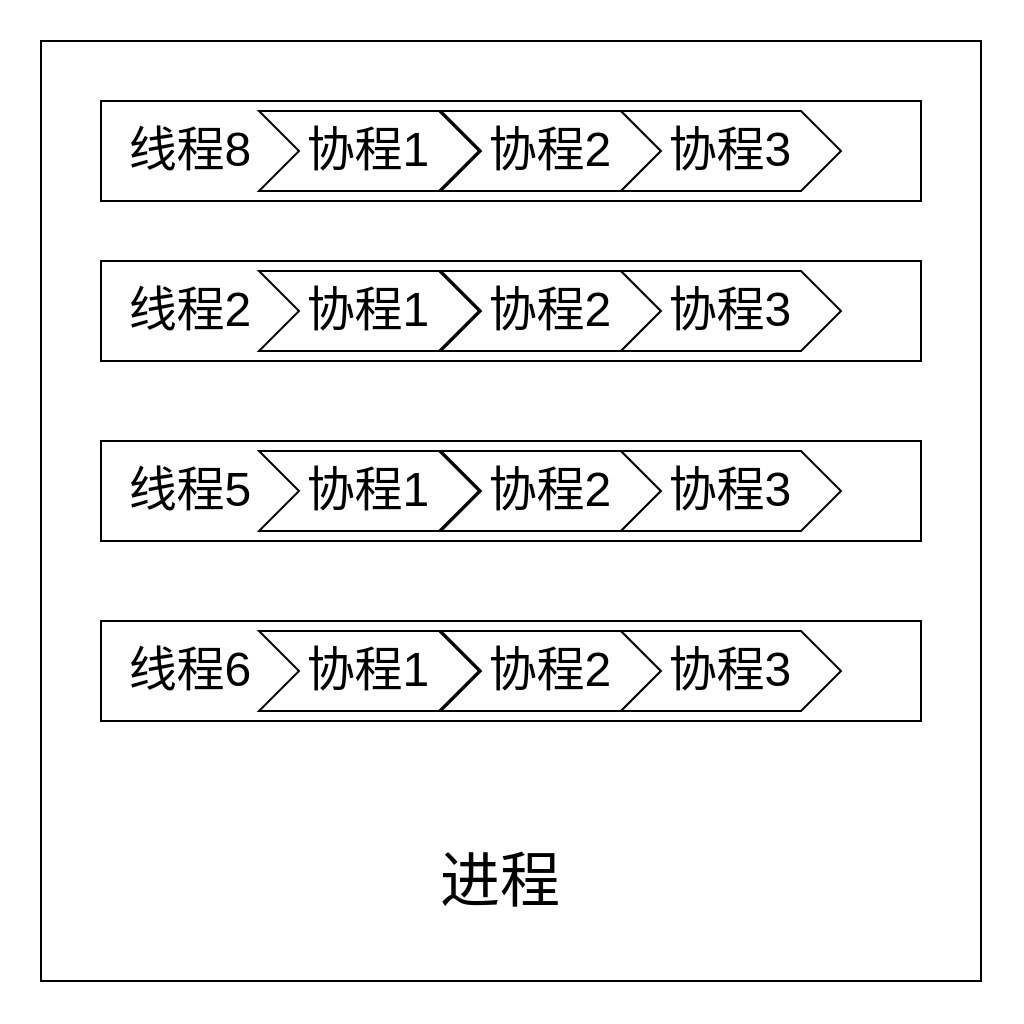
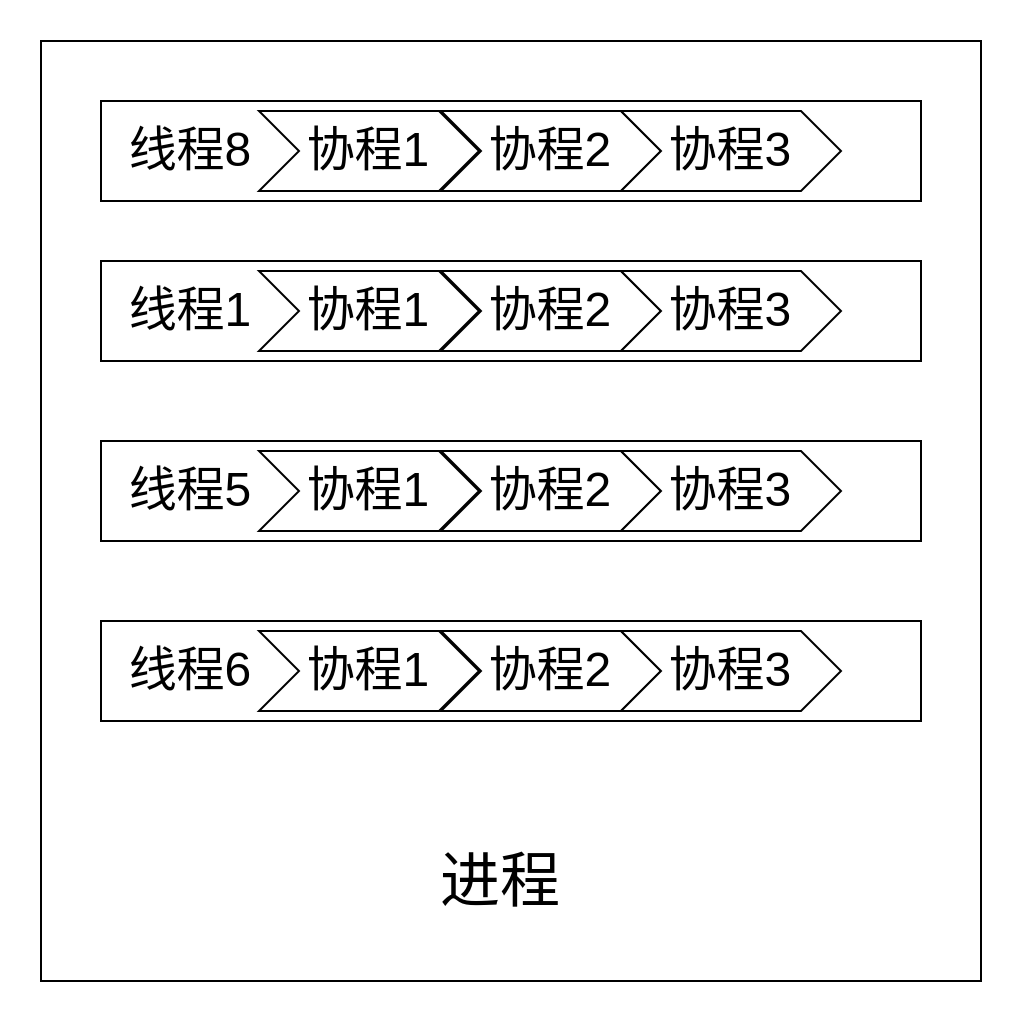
node "线程2": label "线程2" -> "线程1"
